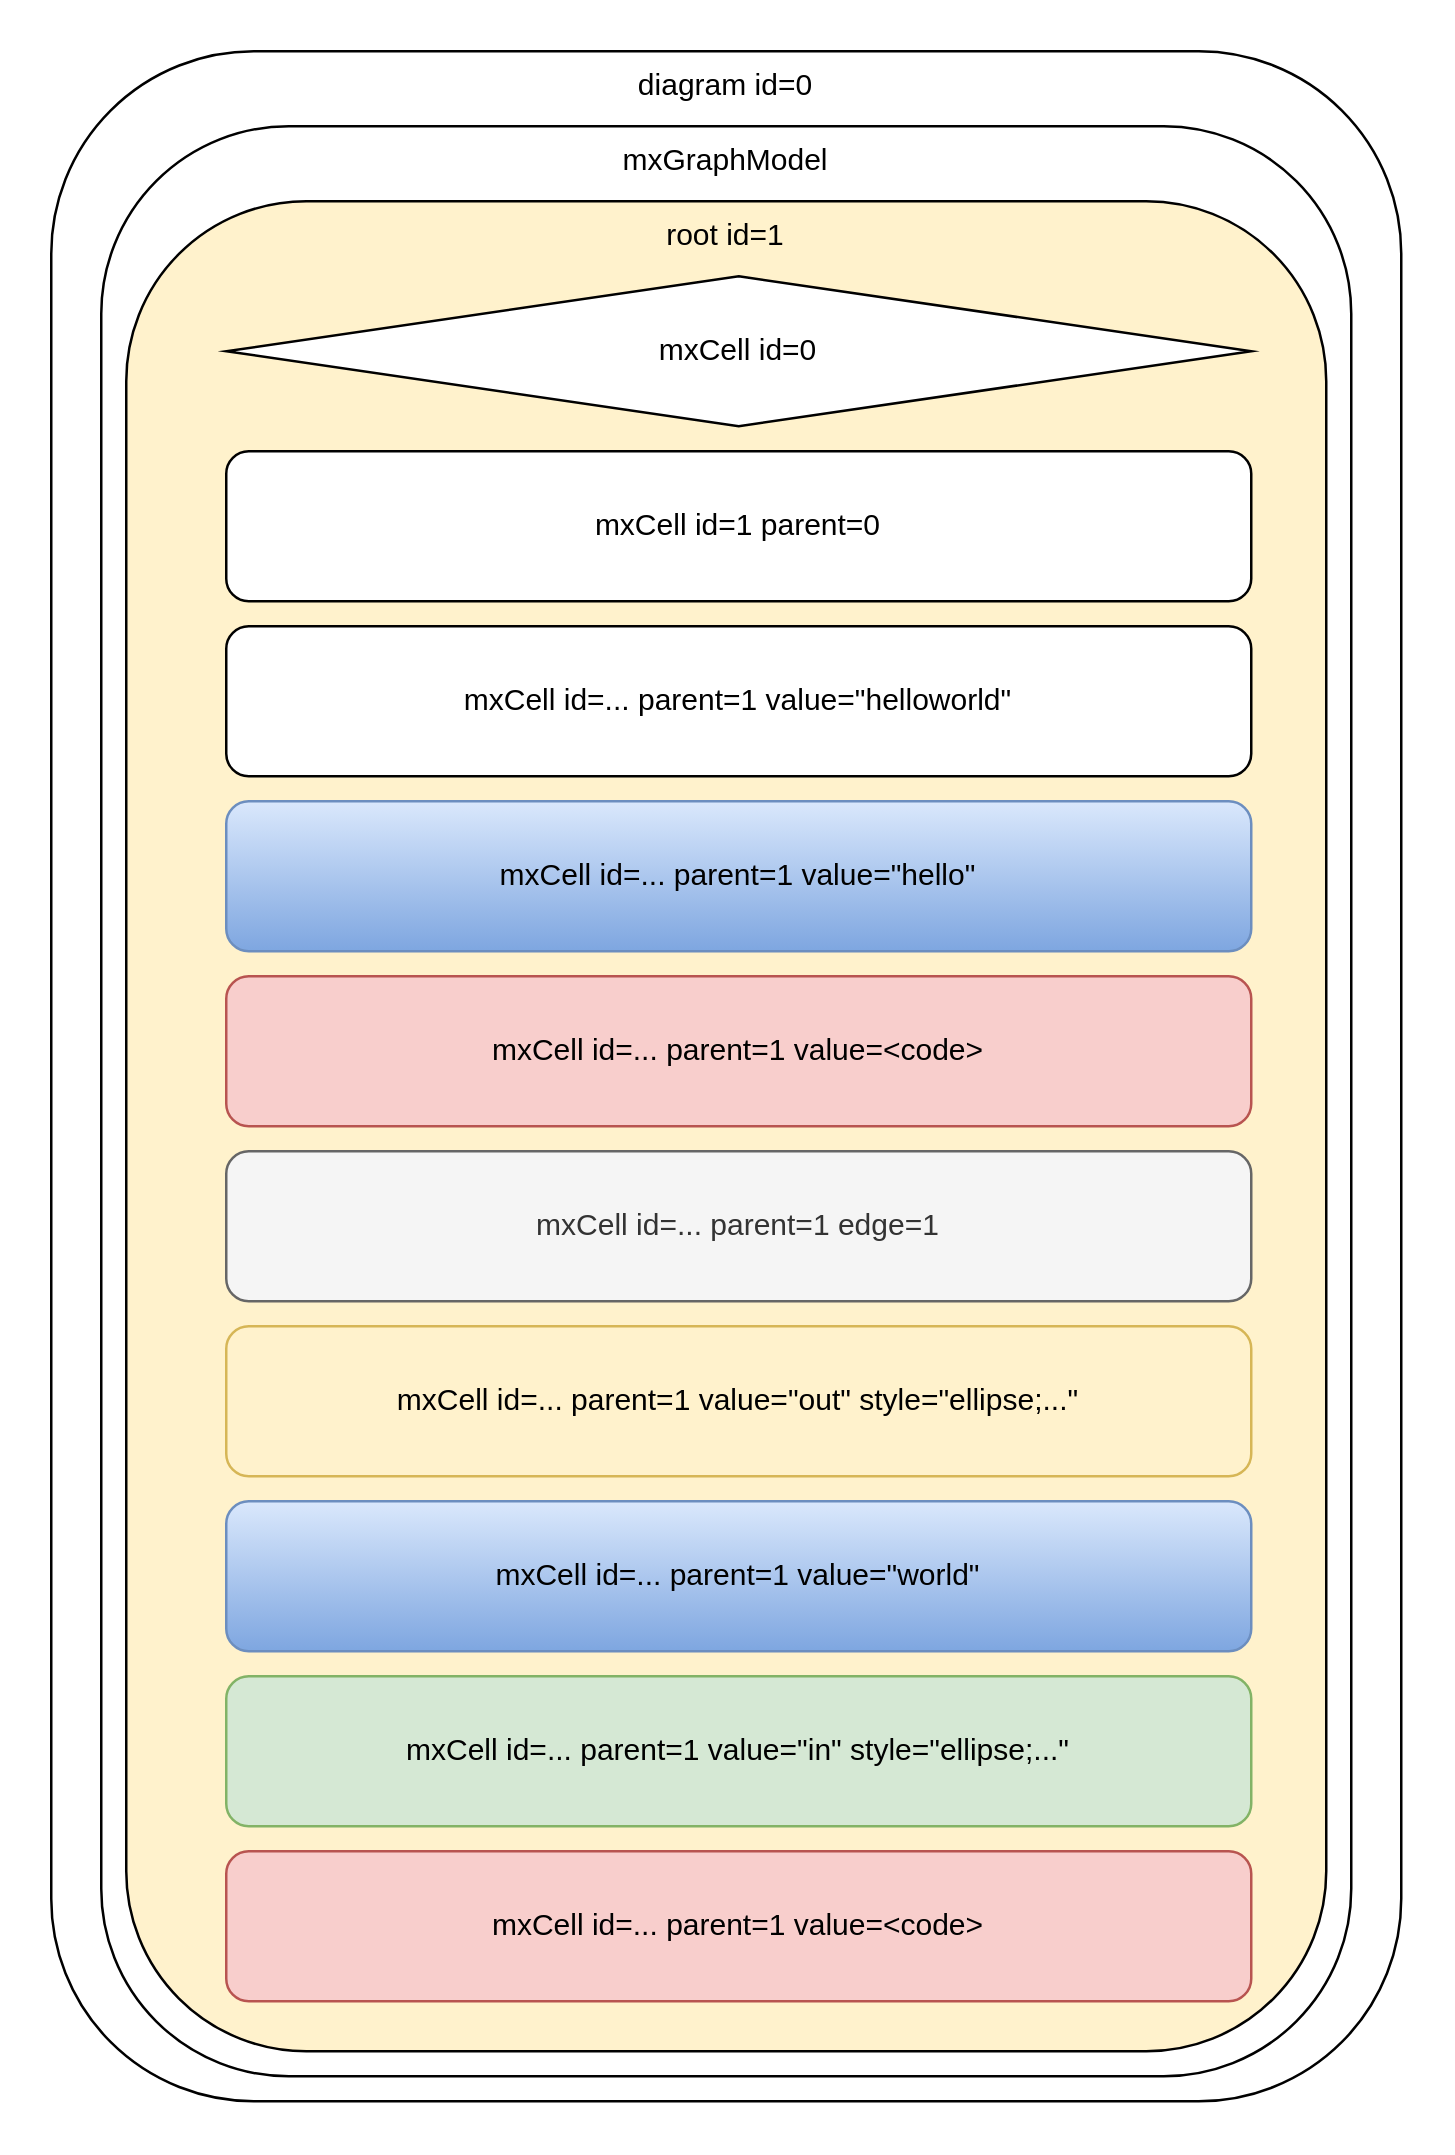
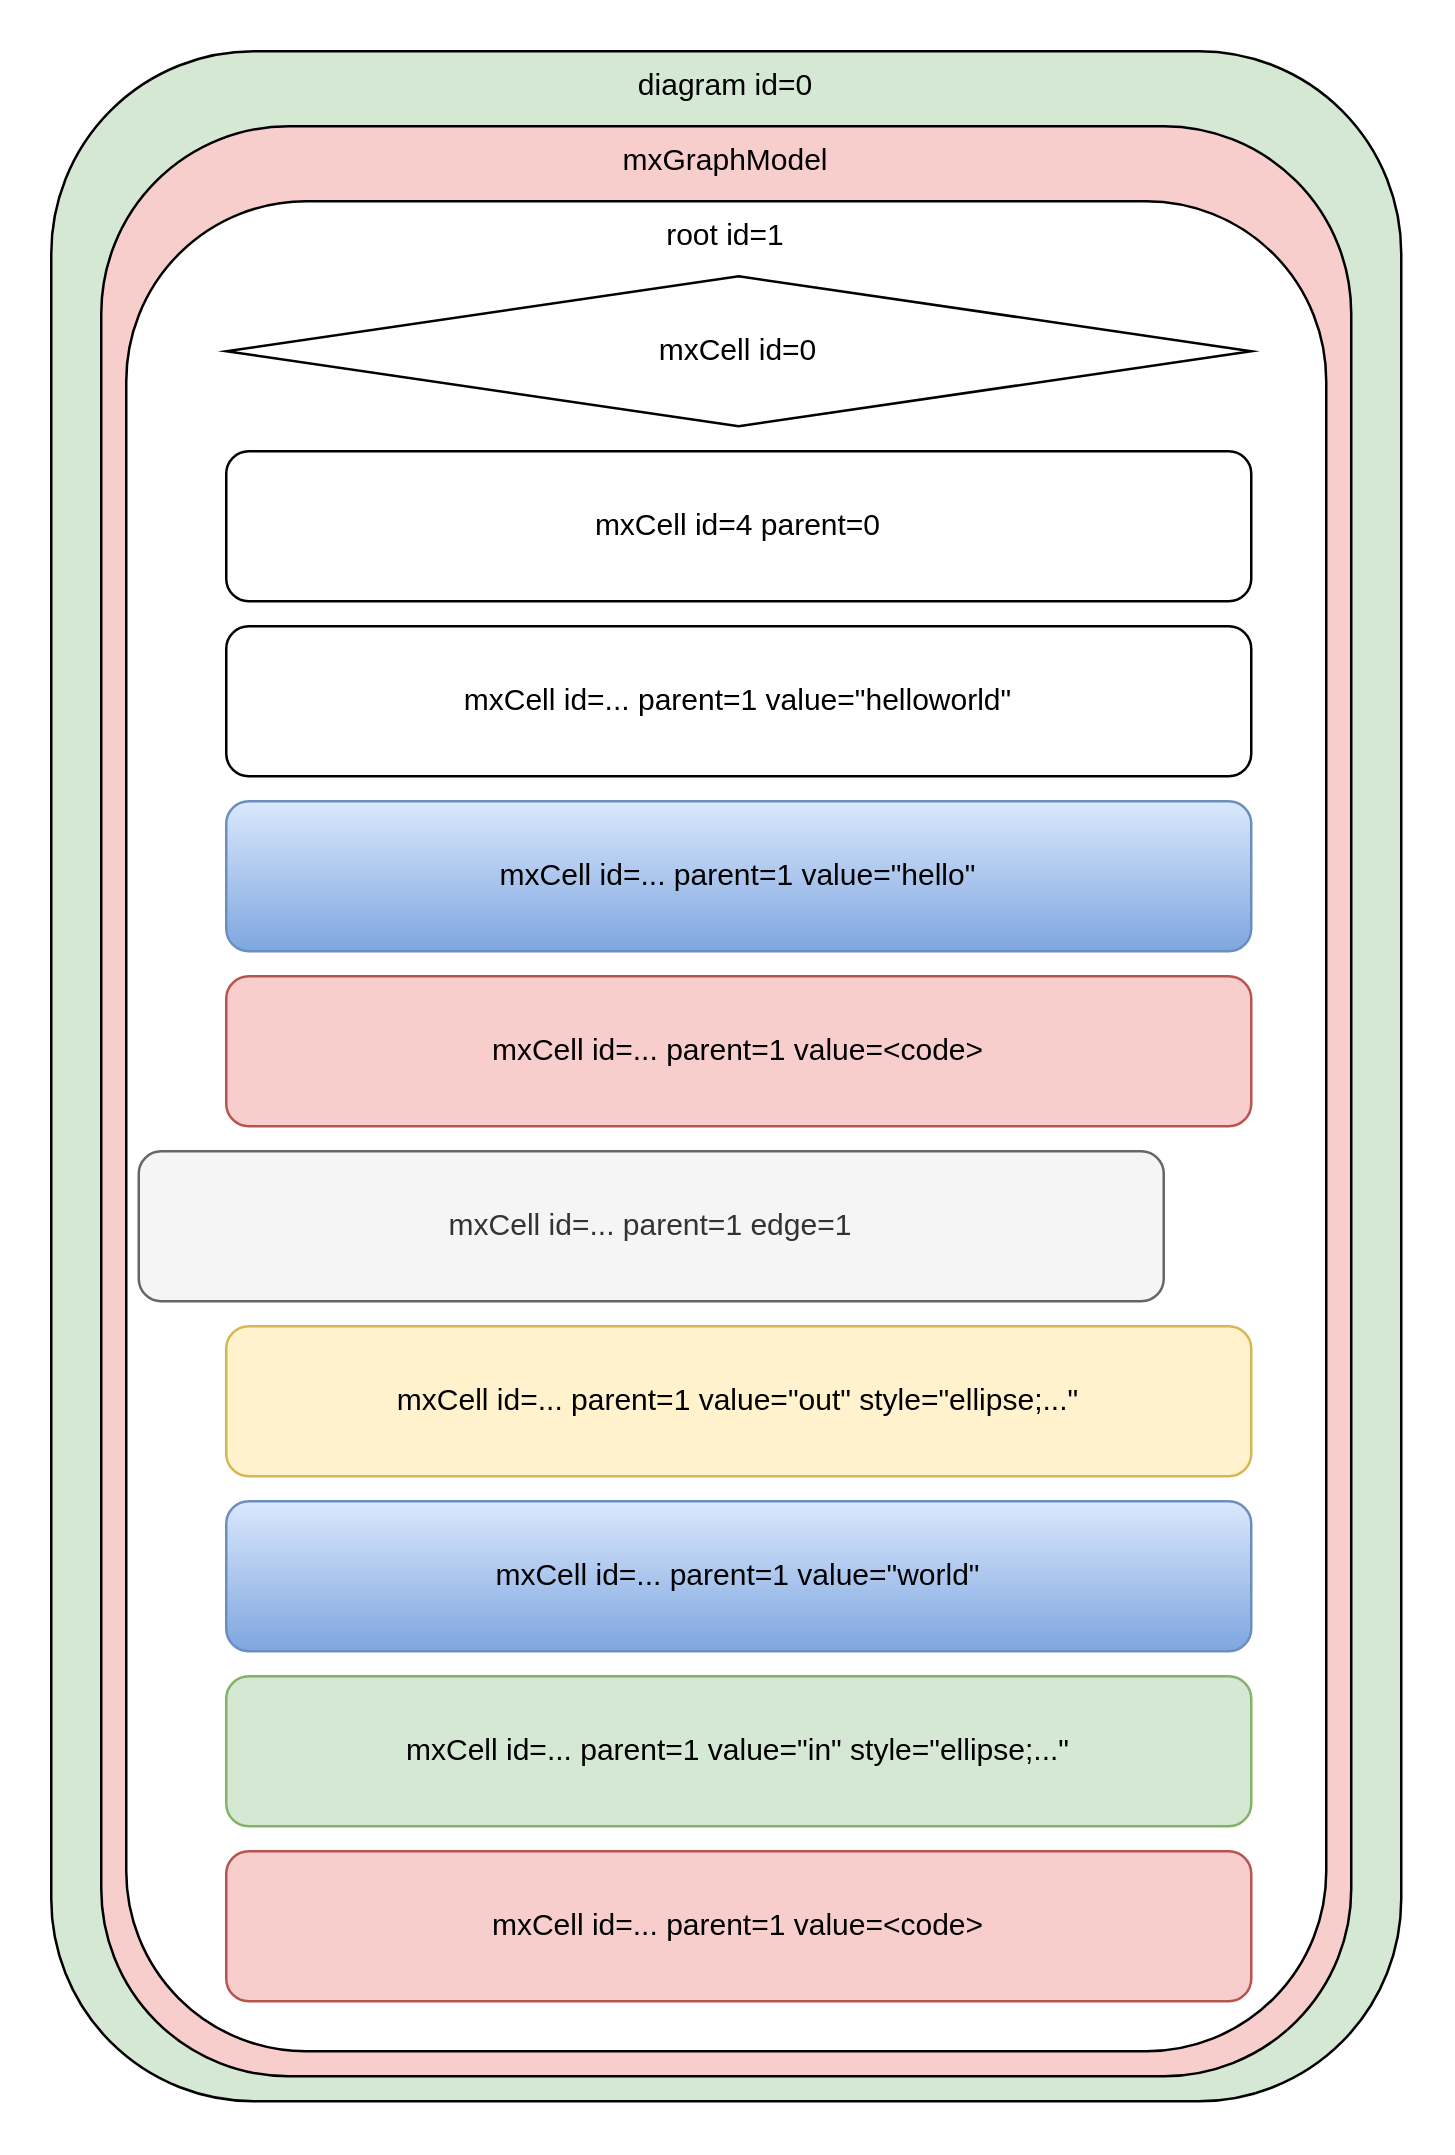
node "diagram id=0": fillcolor #ffffff -> #d5e8d4
node "mxGraphModel": fillcolor #ffffff -> #f8cecc
node "root id=1": fillcolor #fff2cc -> #ffffff
node "mxCell id=1 parent=0": label "mxCell id=1 parent=0" -> "mxCell id=4 parent=0"
node "mxCell id=... parent=1 edge=1": moved (739, 1226) -> (651, 1226)
